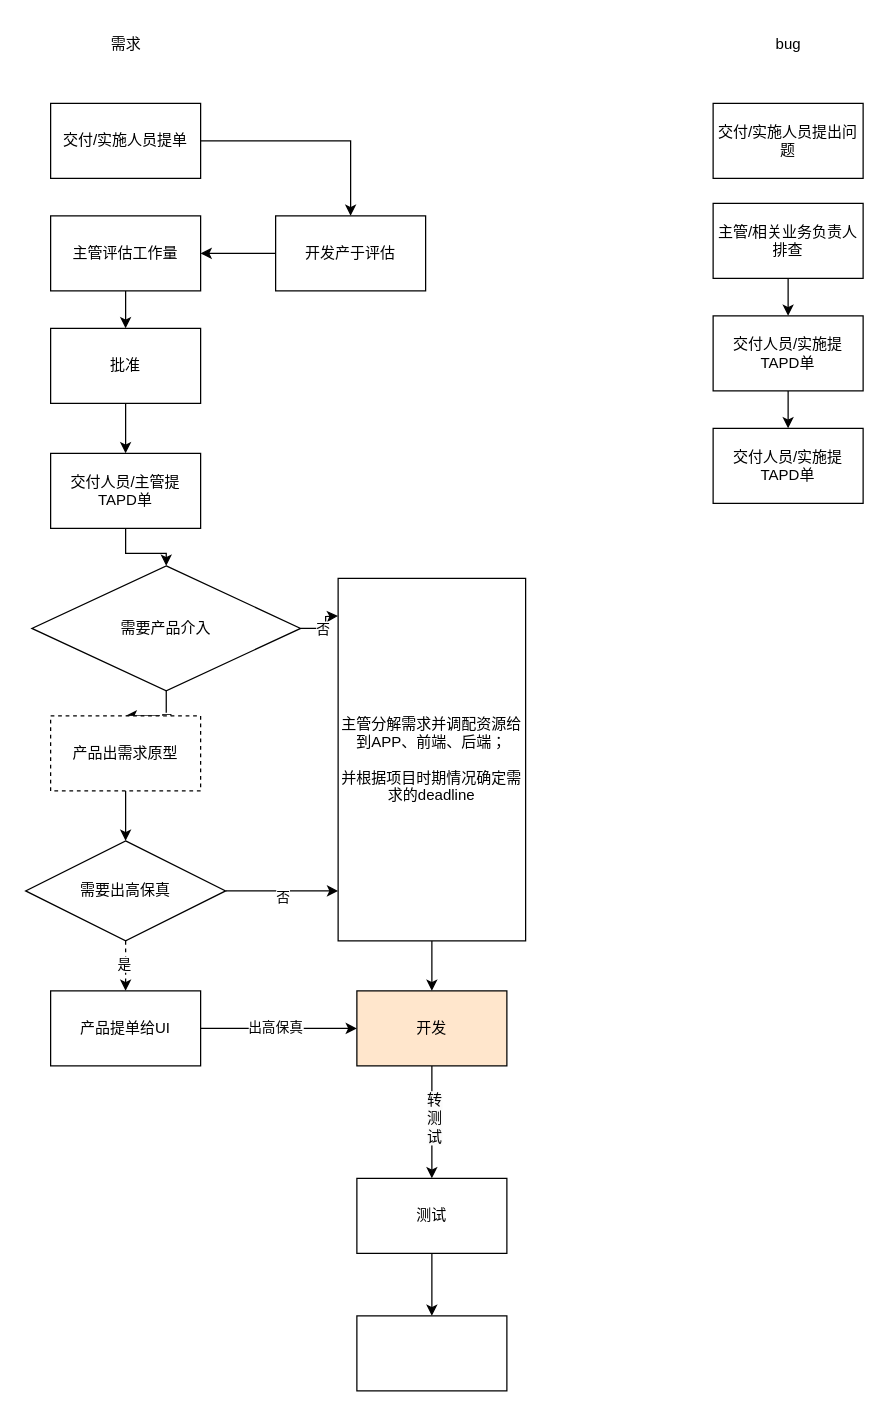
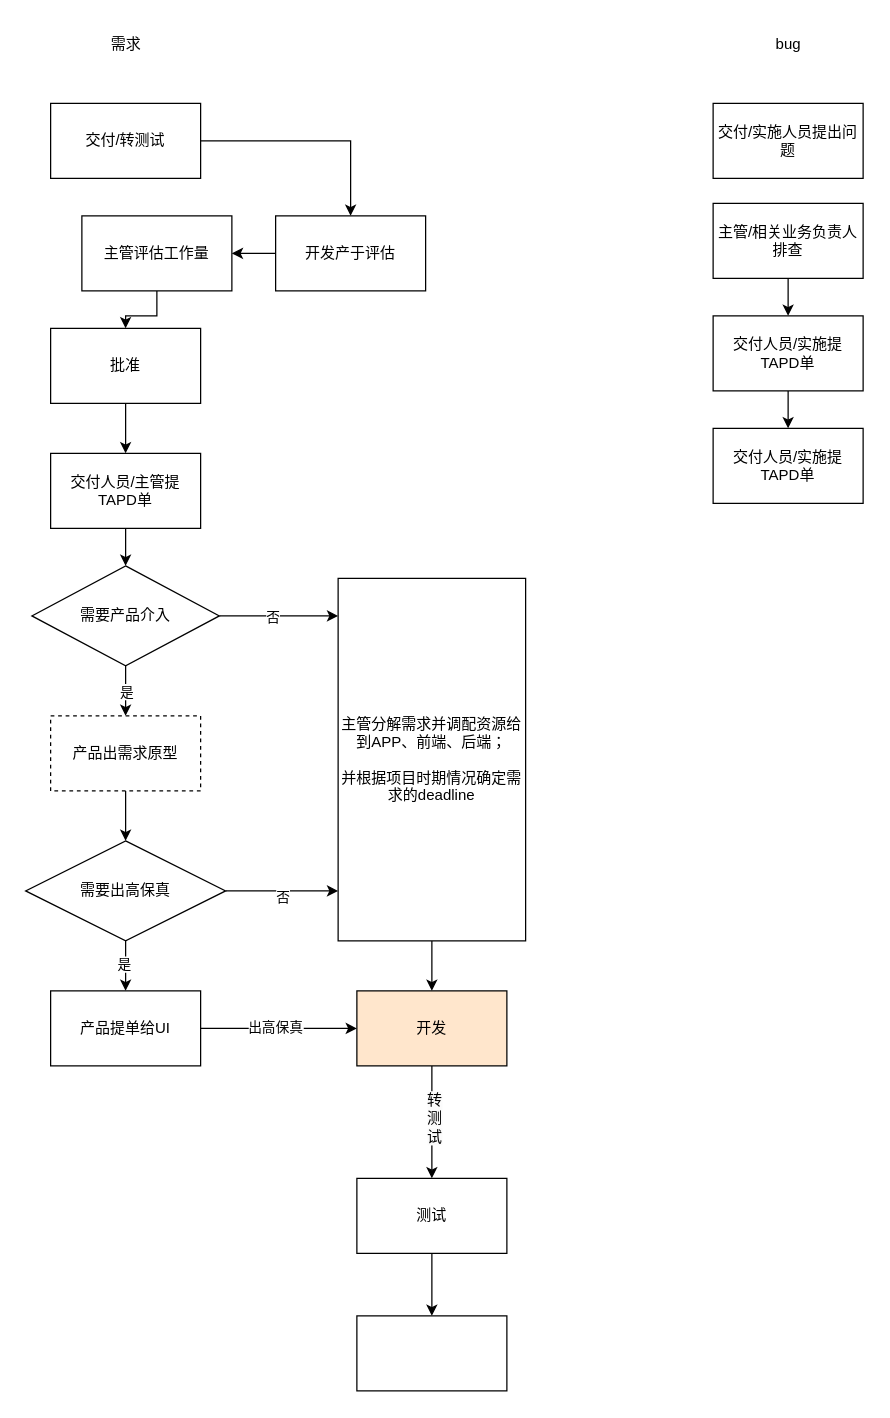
node "交付/实施人员提单": label "交付/实施人员提单" -> "交付/转测试"
node "主管评估工作量": moved (126, 253) -> (157, 253)
node "需要产品介入": size 269x125 -> 188x100
edge "需要出高保真" -> "产品提单给UI": style dashed -> solid
